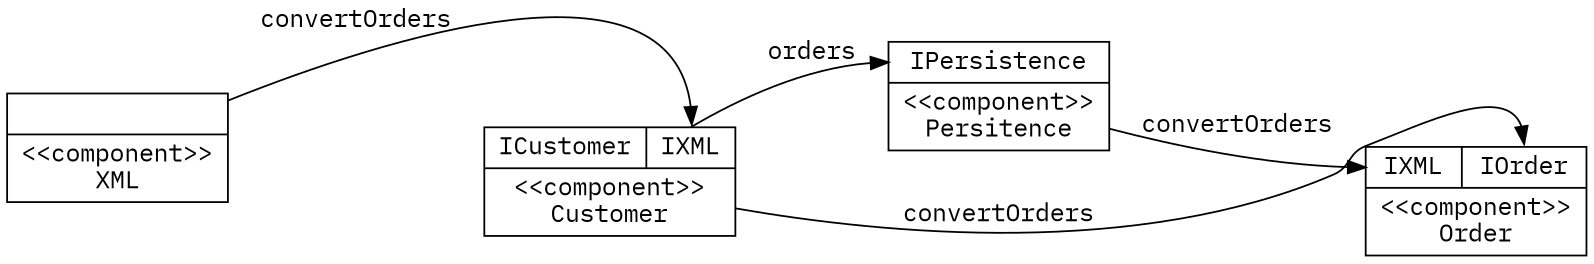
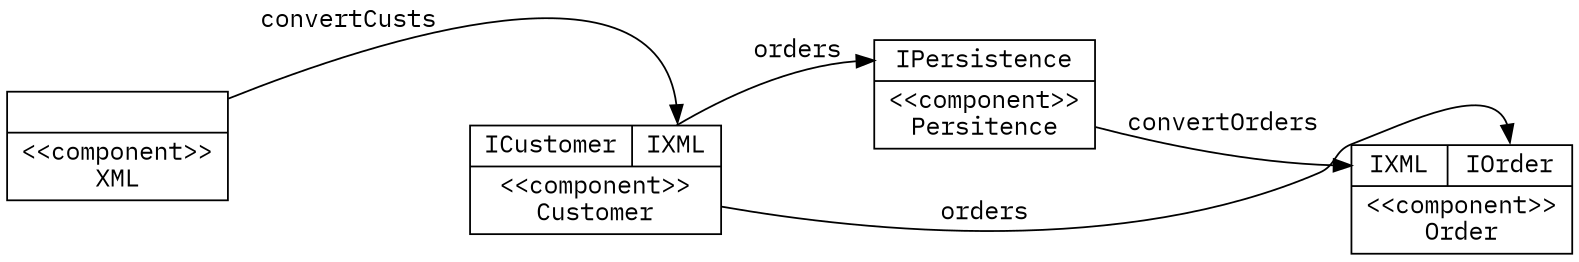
edge "XML" -> "ICustomer": label "convertOrders" -> "convertCusts"
edge "ICustomer" -> "IXML": label "convertOrders" -> "orders"
